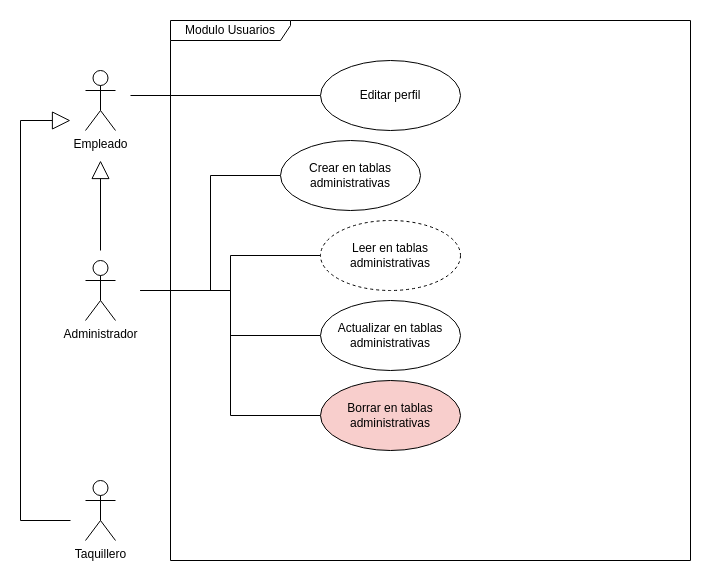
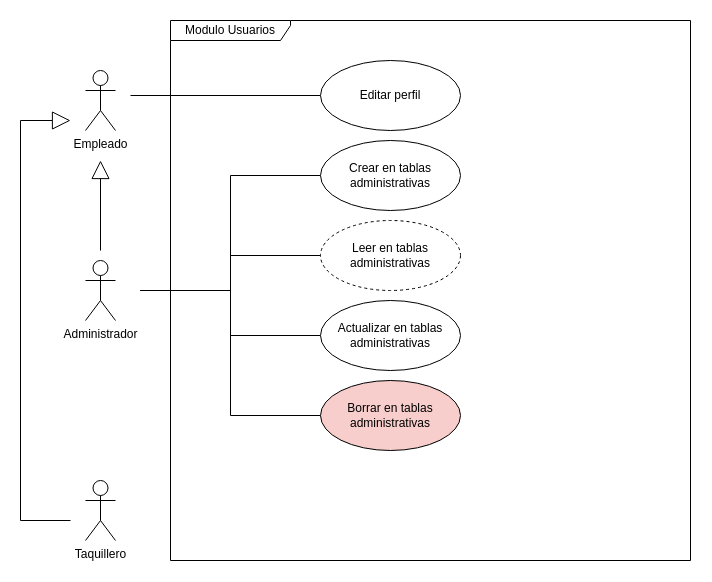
node "Crear en tablas administrativas": moved (351, 176) -> (391, 176)
